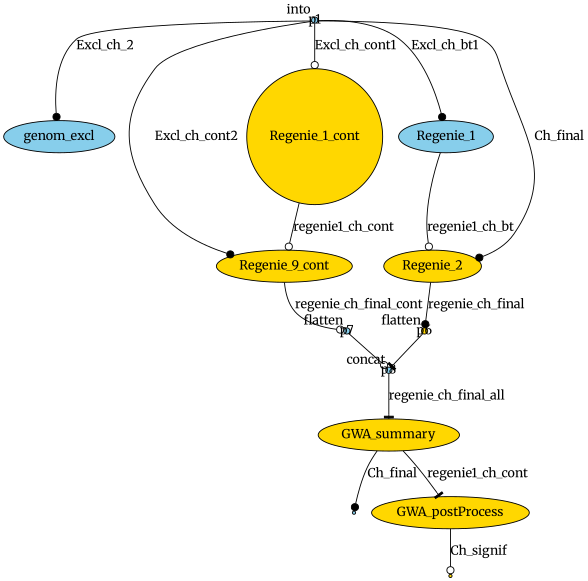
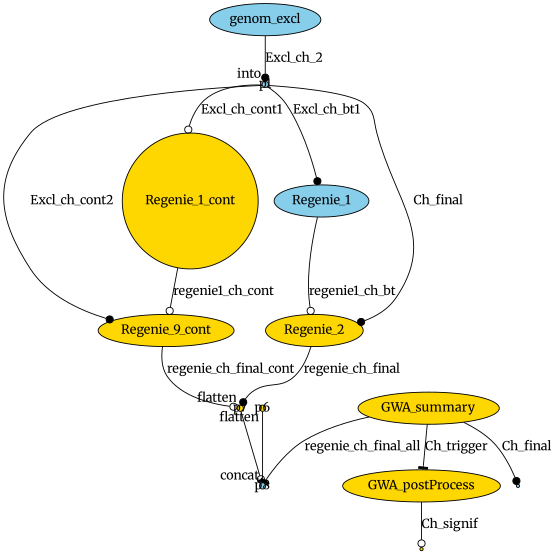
edge "p1 into" -> "genom_excl": reversed
edge "Regenie_2" -> "p6 flatten": now "Regenie_2" -> "p7 flatten"
node "p7 flatten": fillcolor skyblue -> gold
edge "p8 concat" -> "GWA_summary": reversed
edge "GWA_summary" -> "GWA_postProcess": label "regenie1_ch_cont" -> "Ch_trigger"
